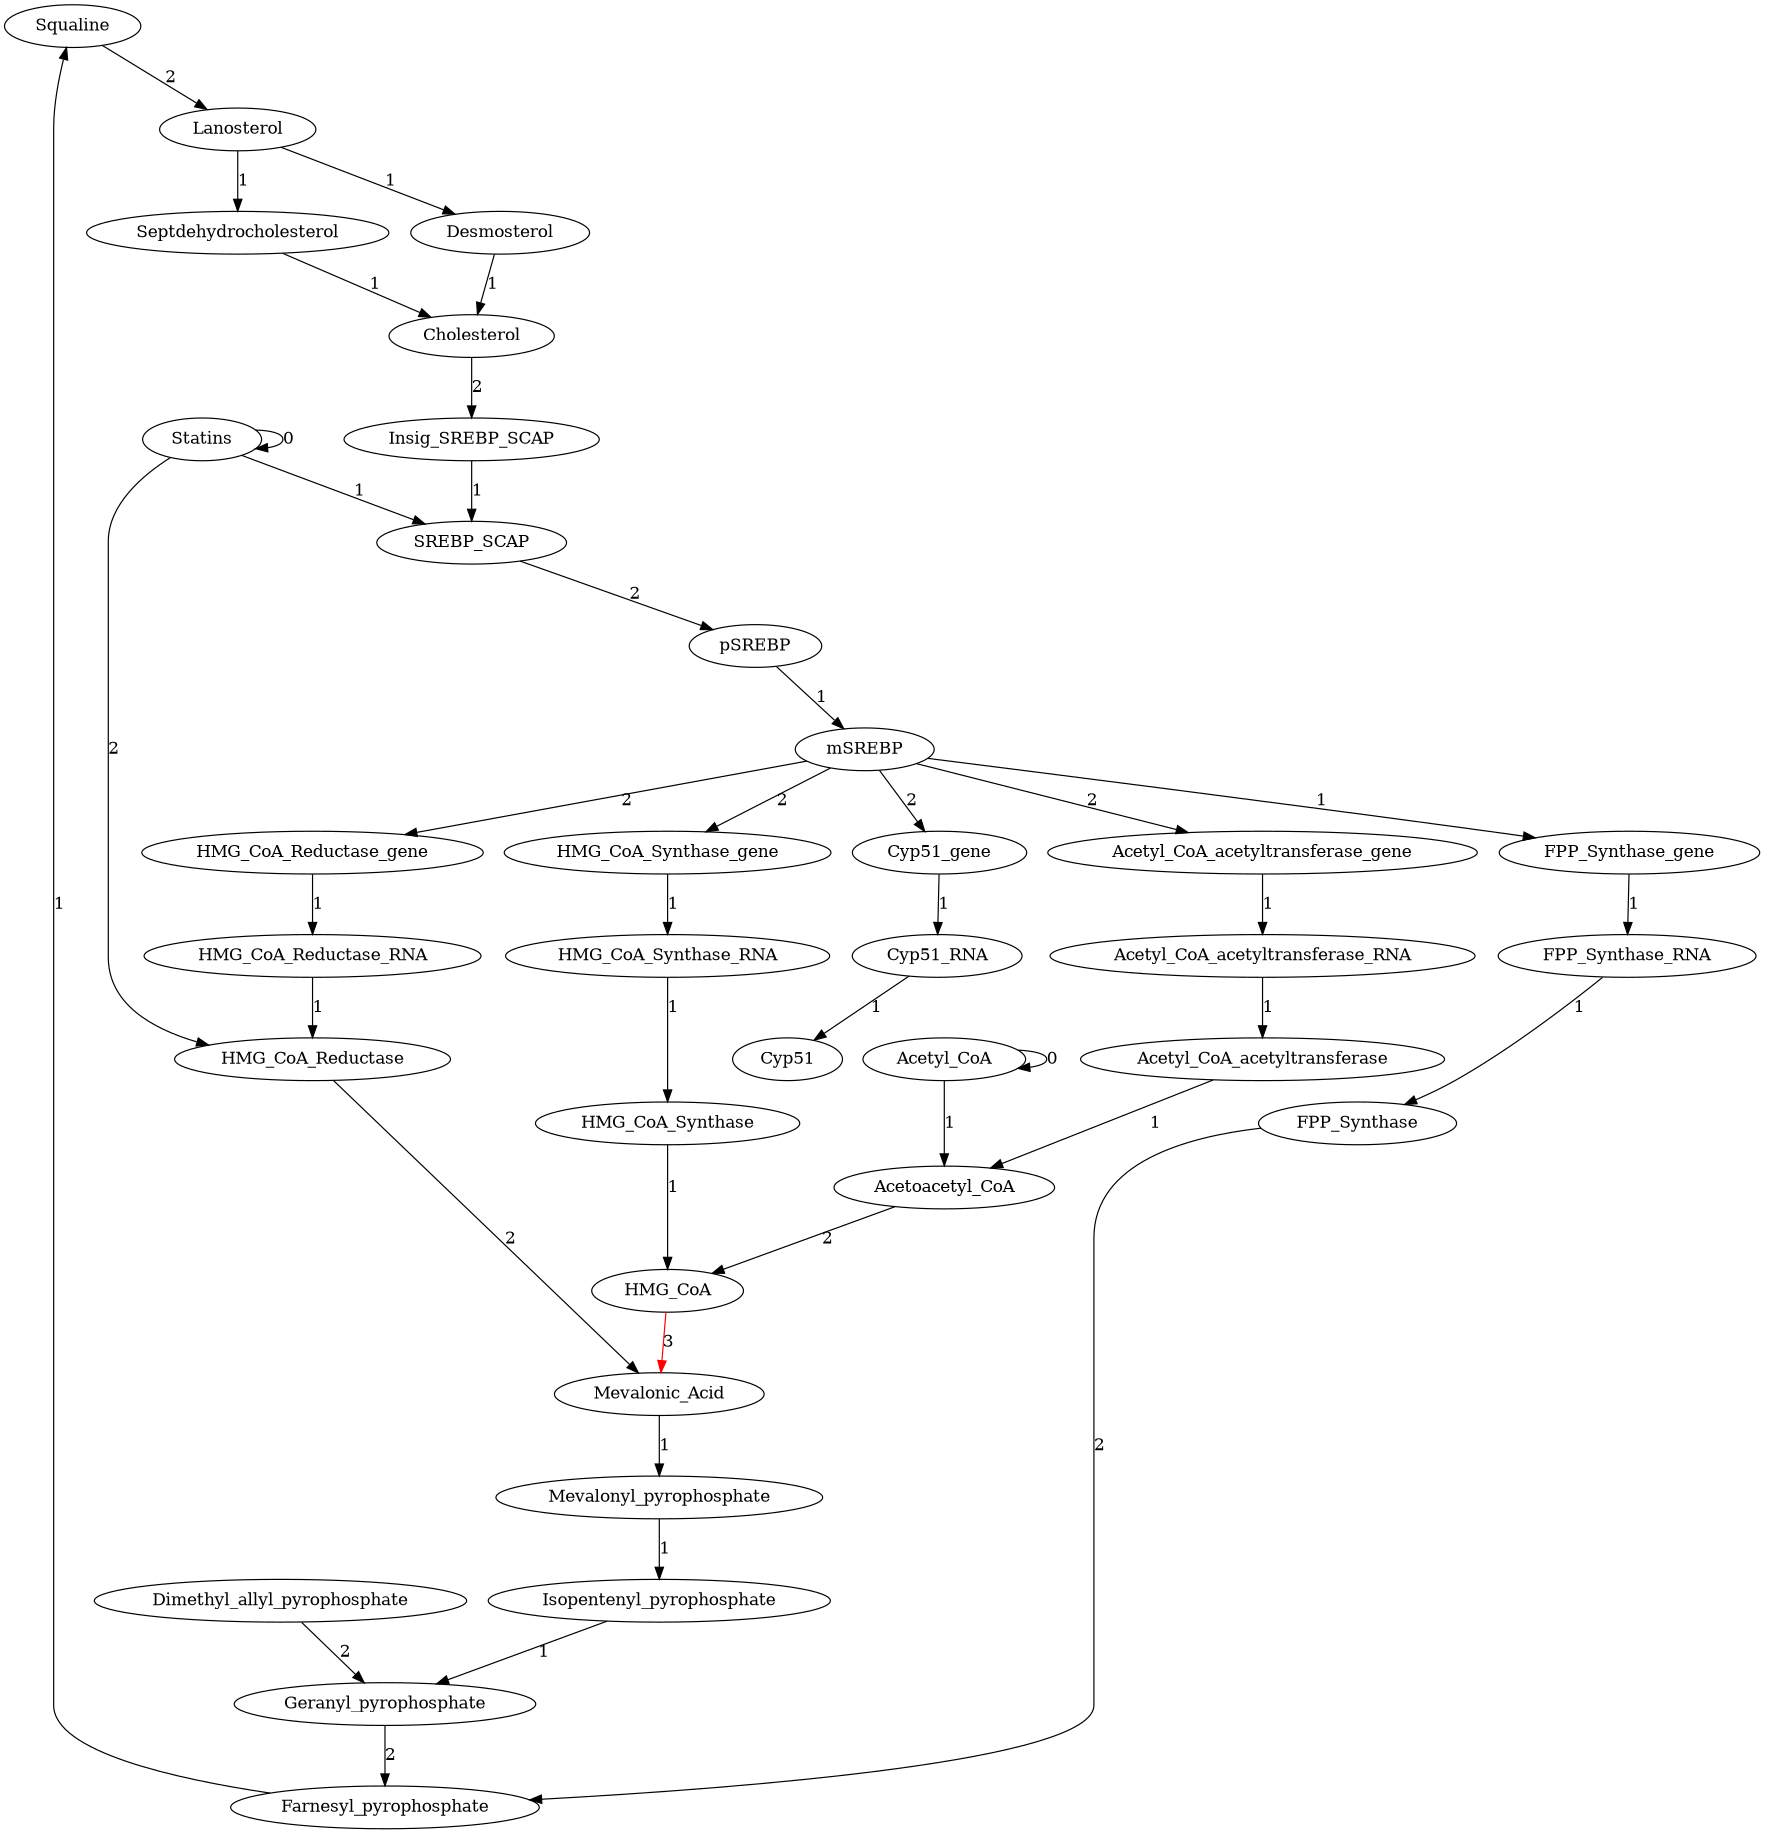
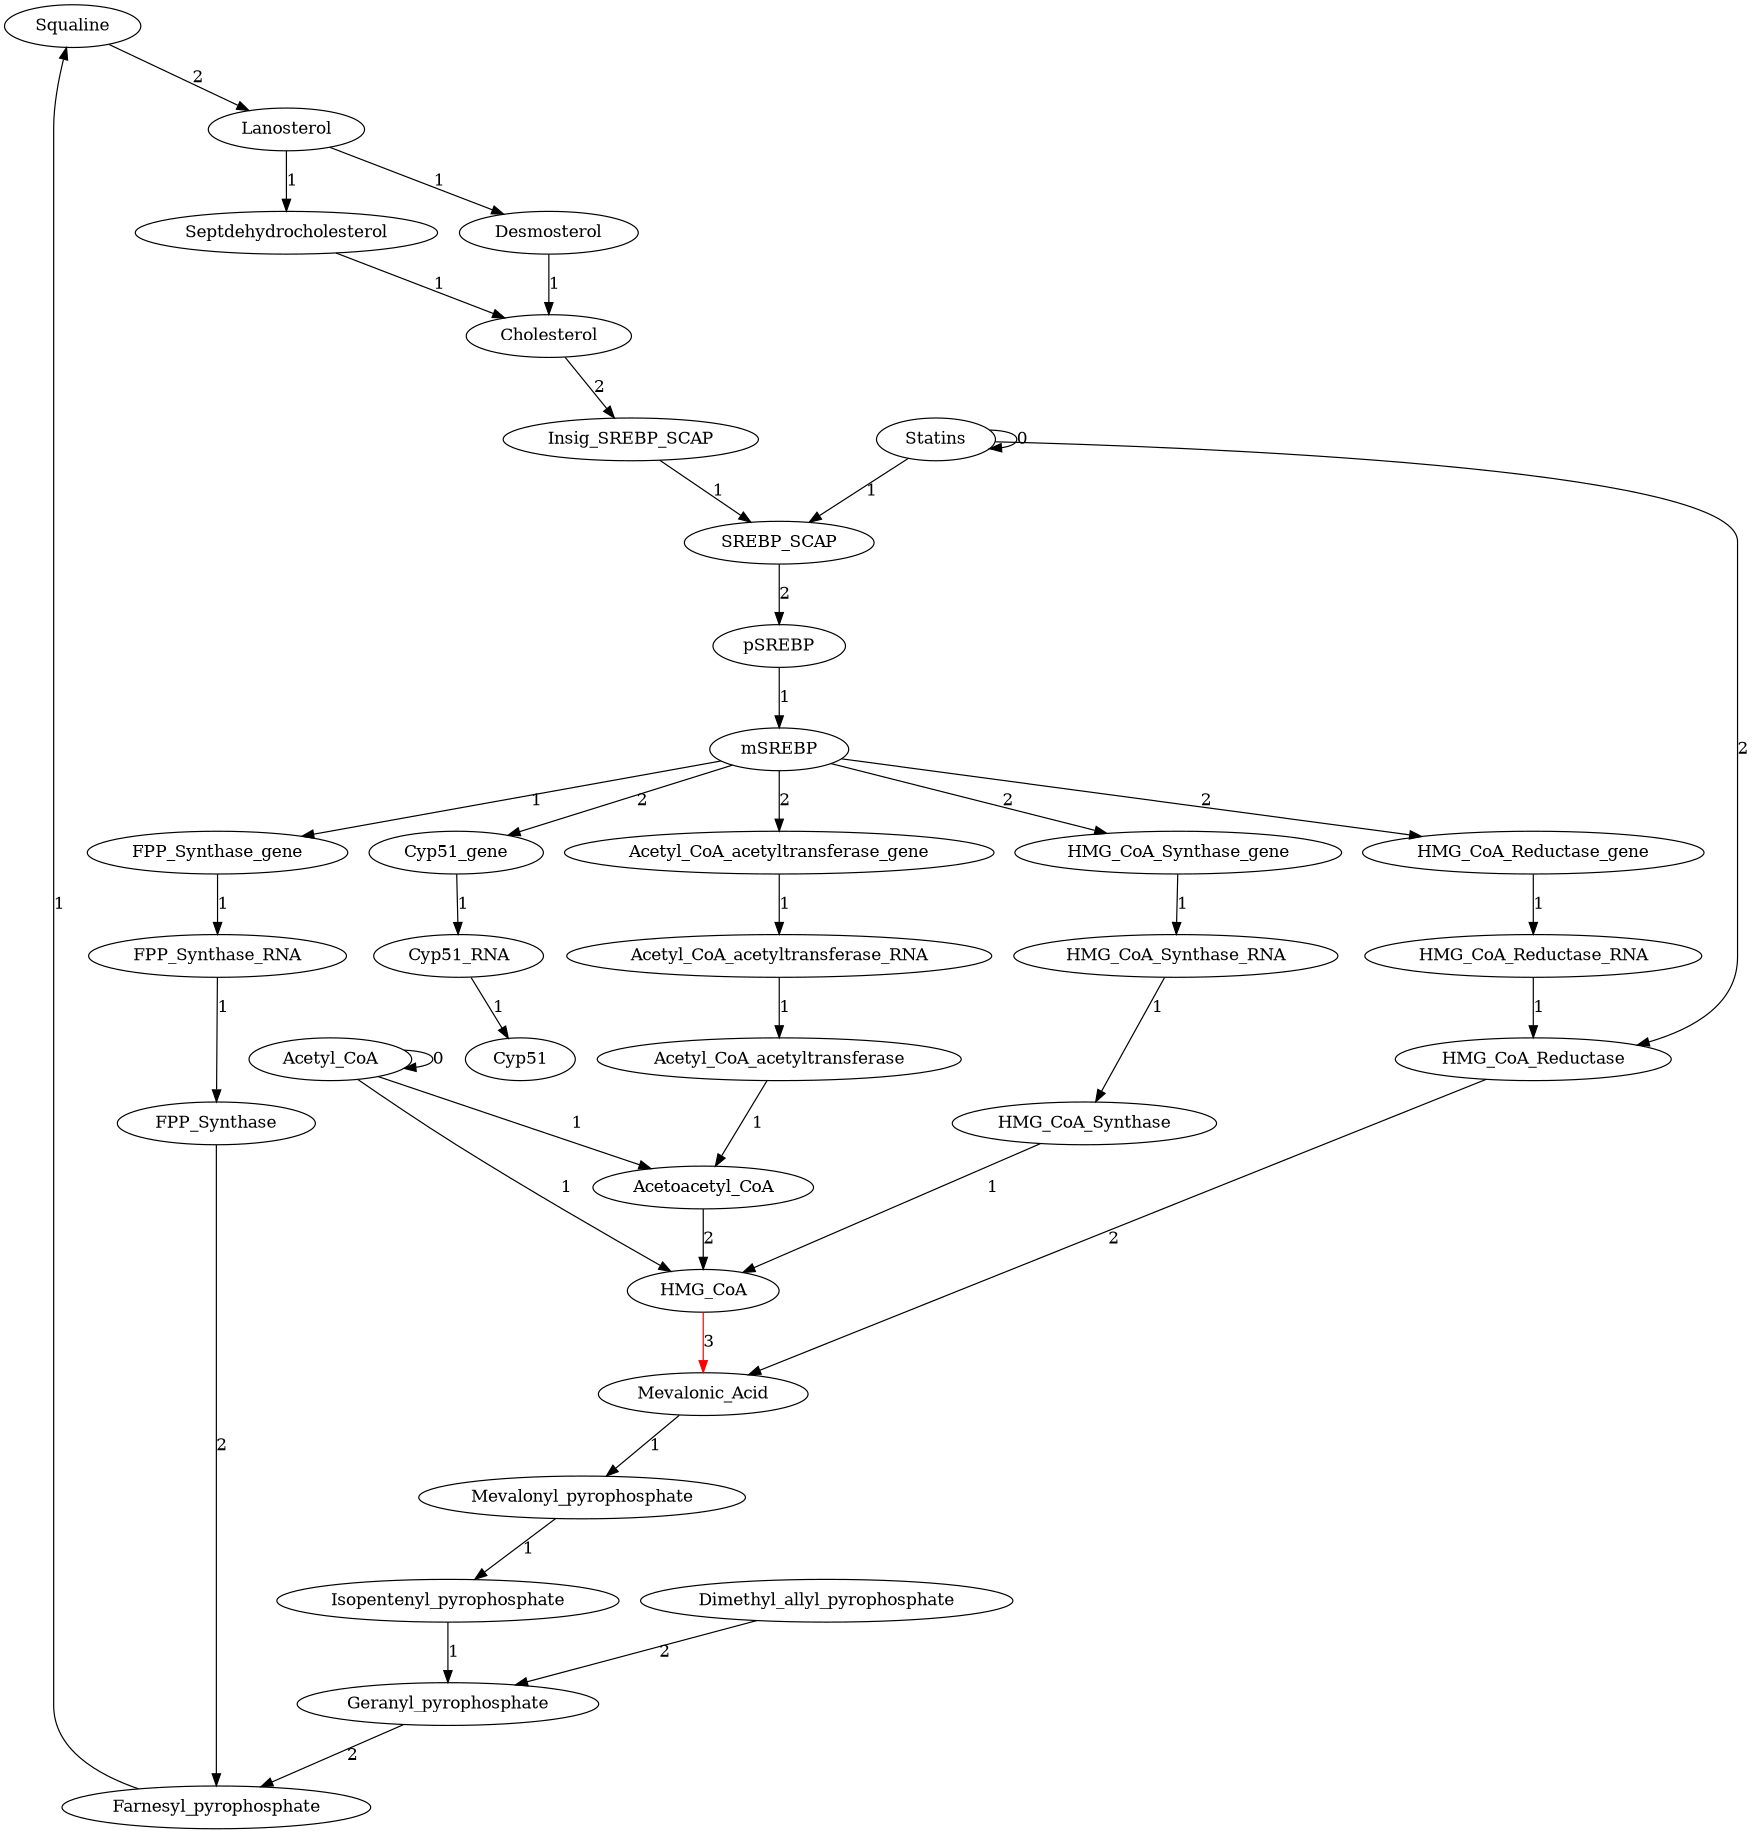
edge "Acetyl_CoA" -> "HMG_CoA": added, label "1"
